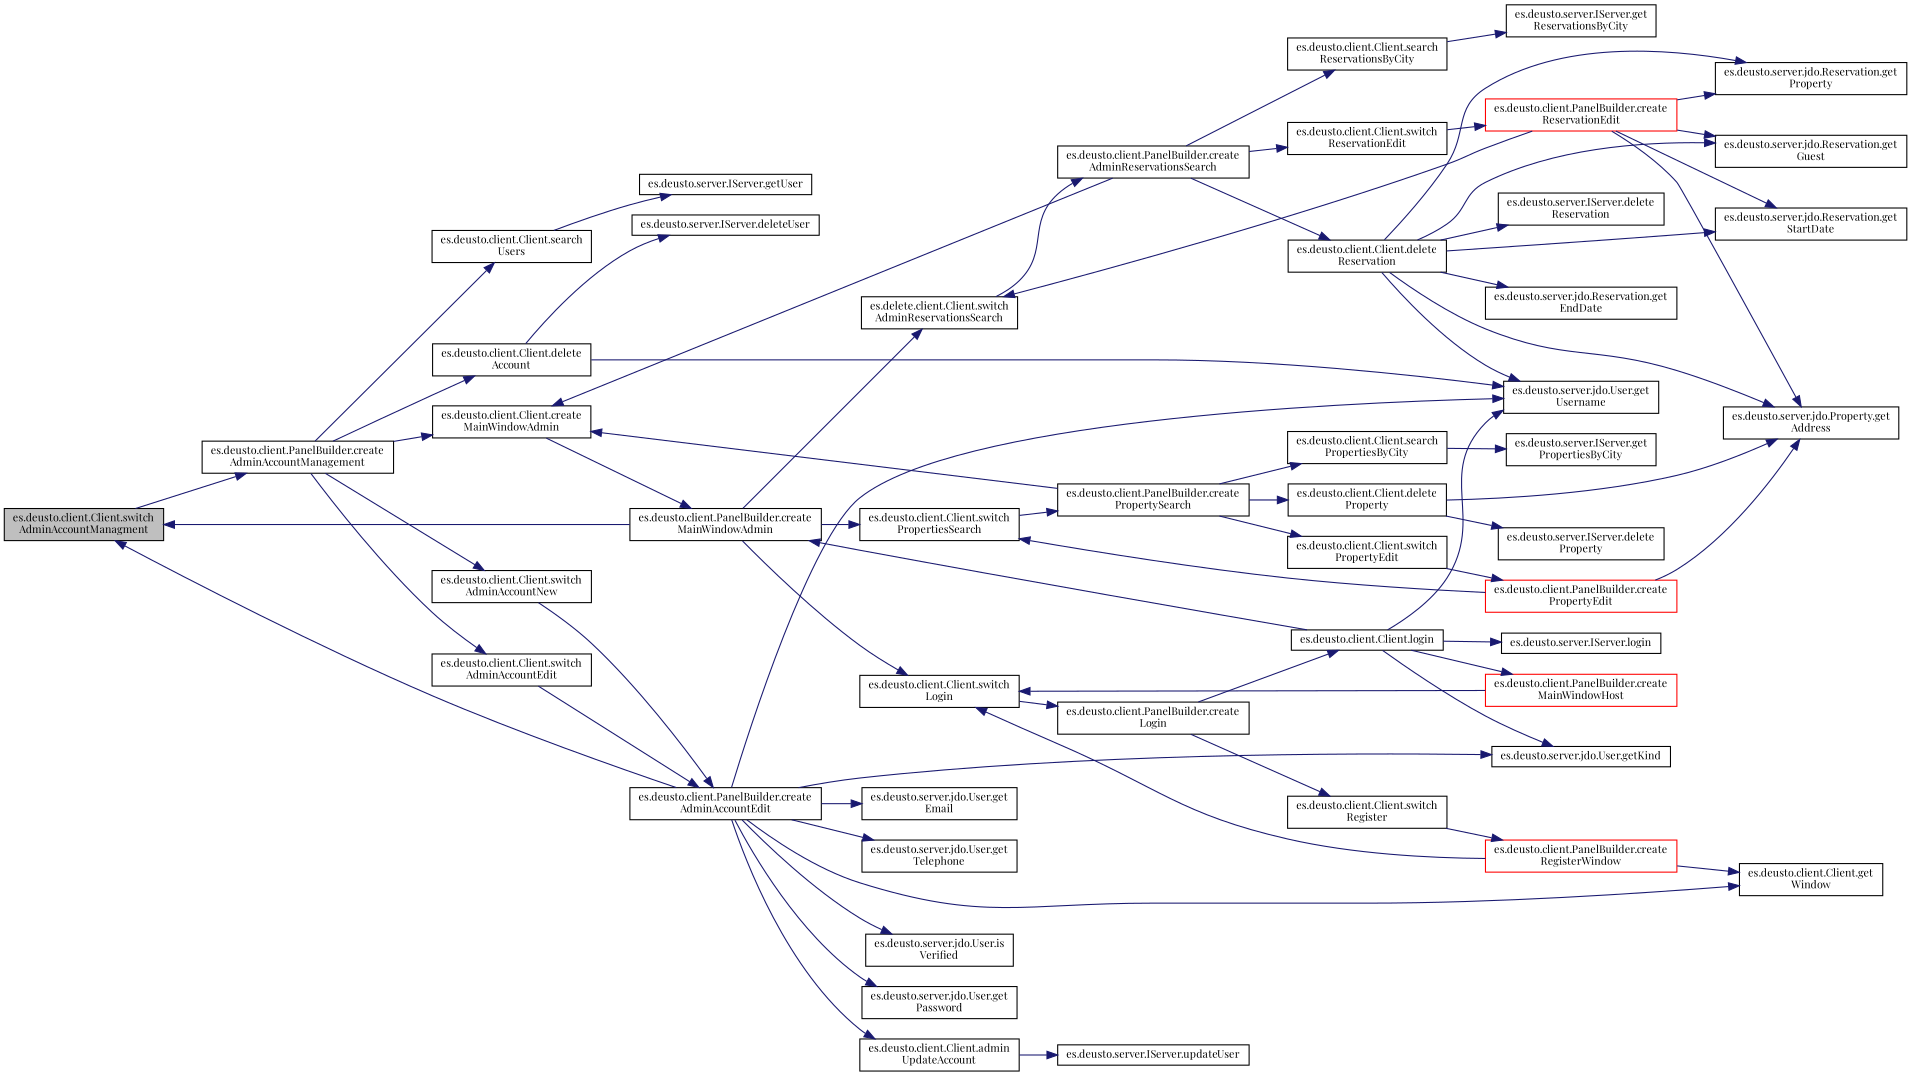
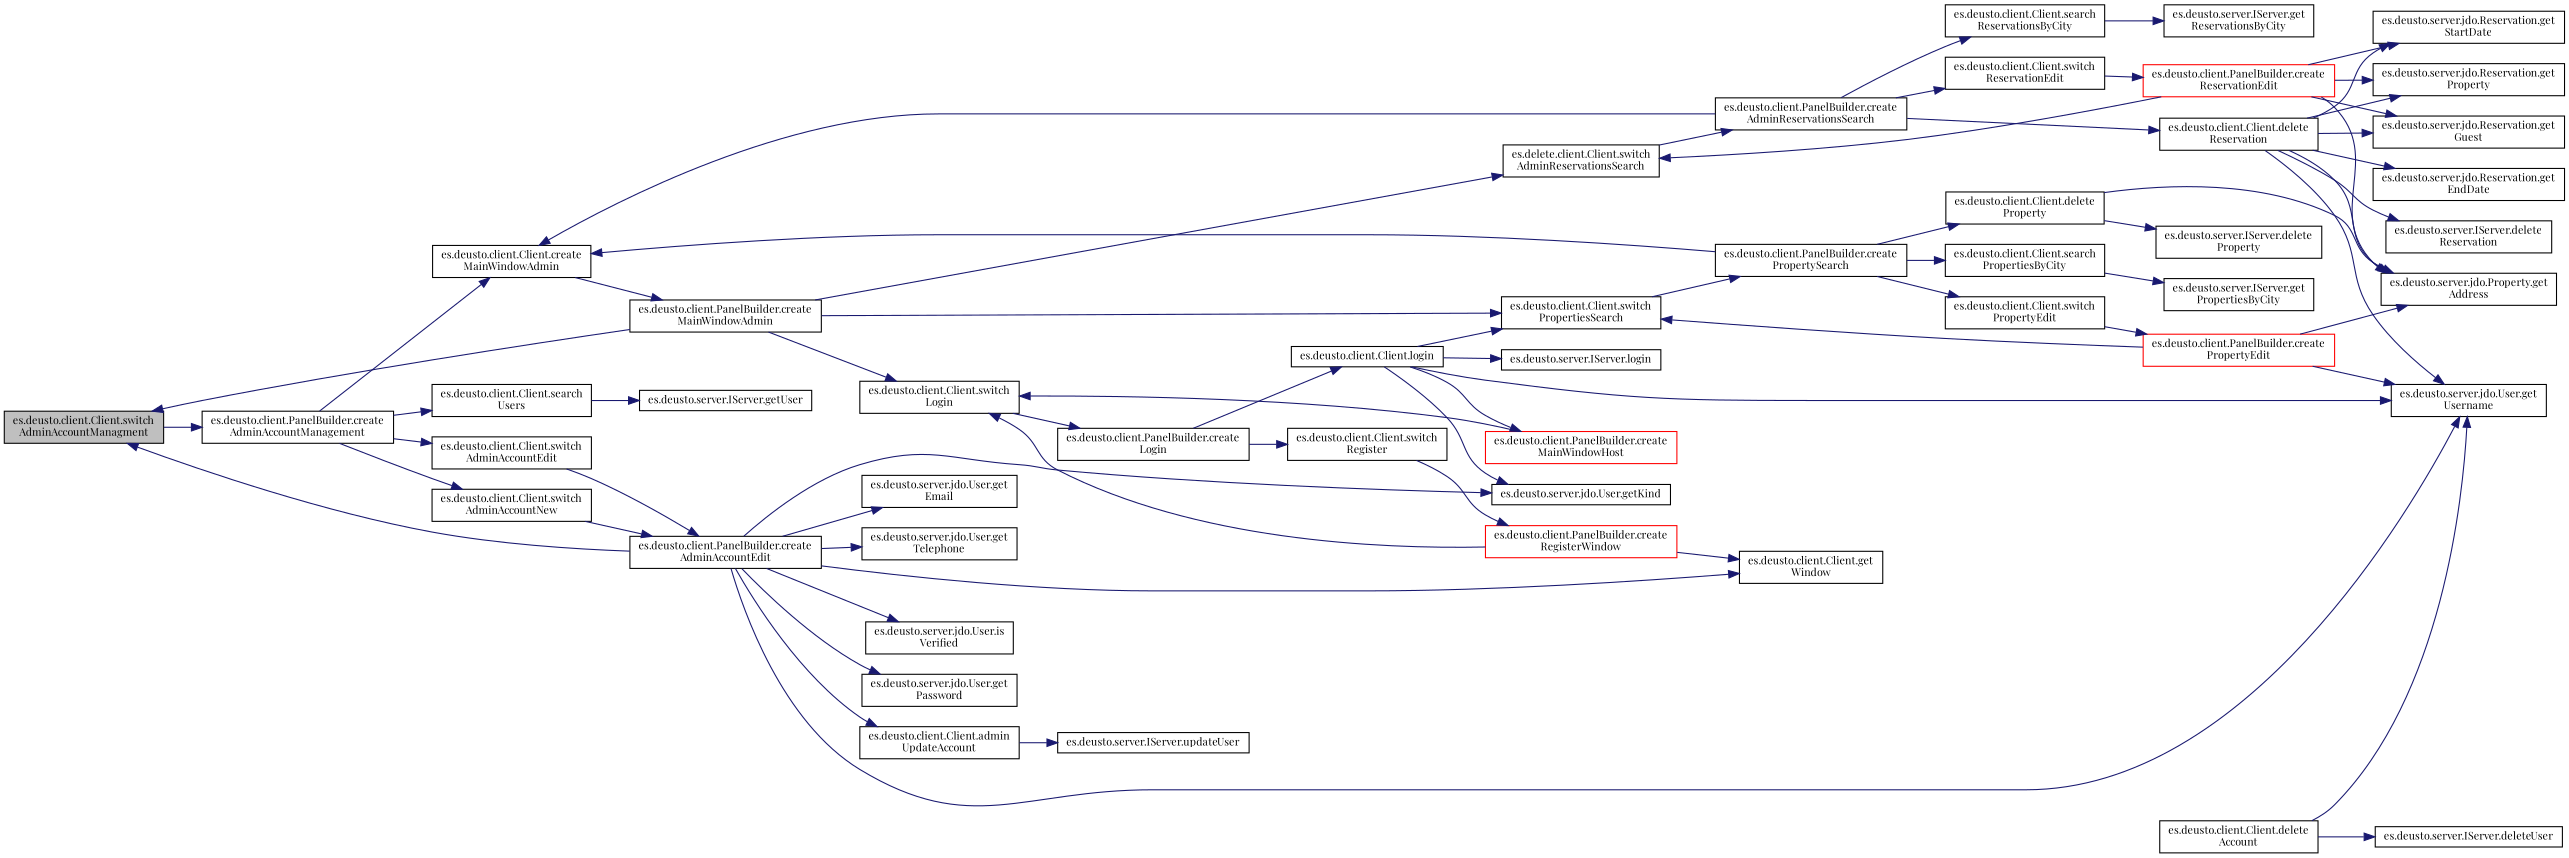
edge "es.deusto.client.PanelBuilder.create PropertyEdit" -> "es.deusto.server.jdo.User.get Username": added
edge "es.deusto.client.PanelBuilder.create AdminAccountManagement" -> "es.deusto.client.Client.delete Account": removed
edge "es.deusto.client.Client.login" -> "es.deusto.client.PanelBuilder.create MainWindowAdmin": now "es.deusto.client.Client.login" -> "es.deusto.client.Client.switch PropertiesSearch"
